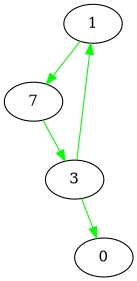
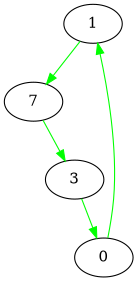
edge "3" -> "1": now "0" -> "1"
